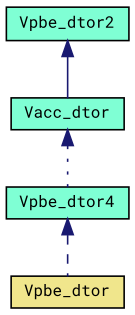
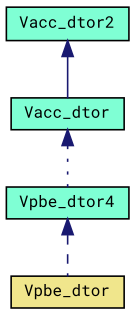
node "Vpbe_dtor2": label "Vpbe_dtor2" -> "Vacc_dtor2"
